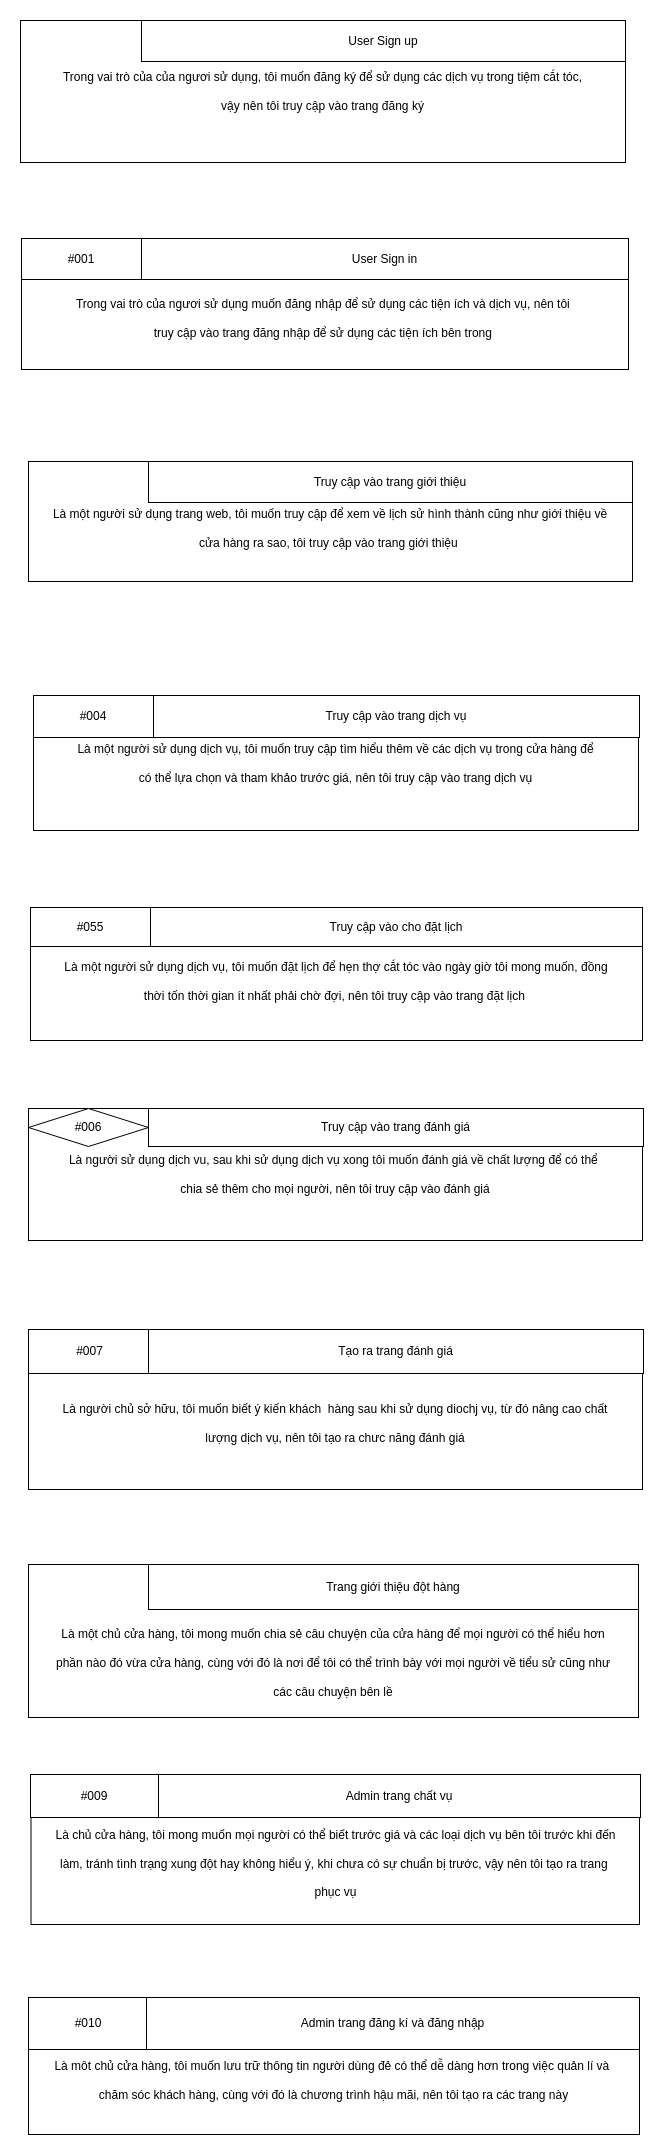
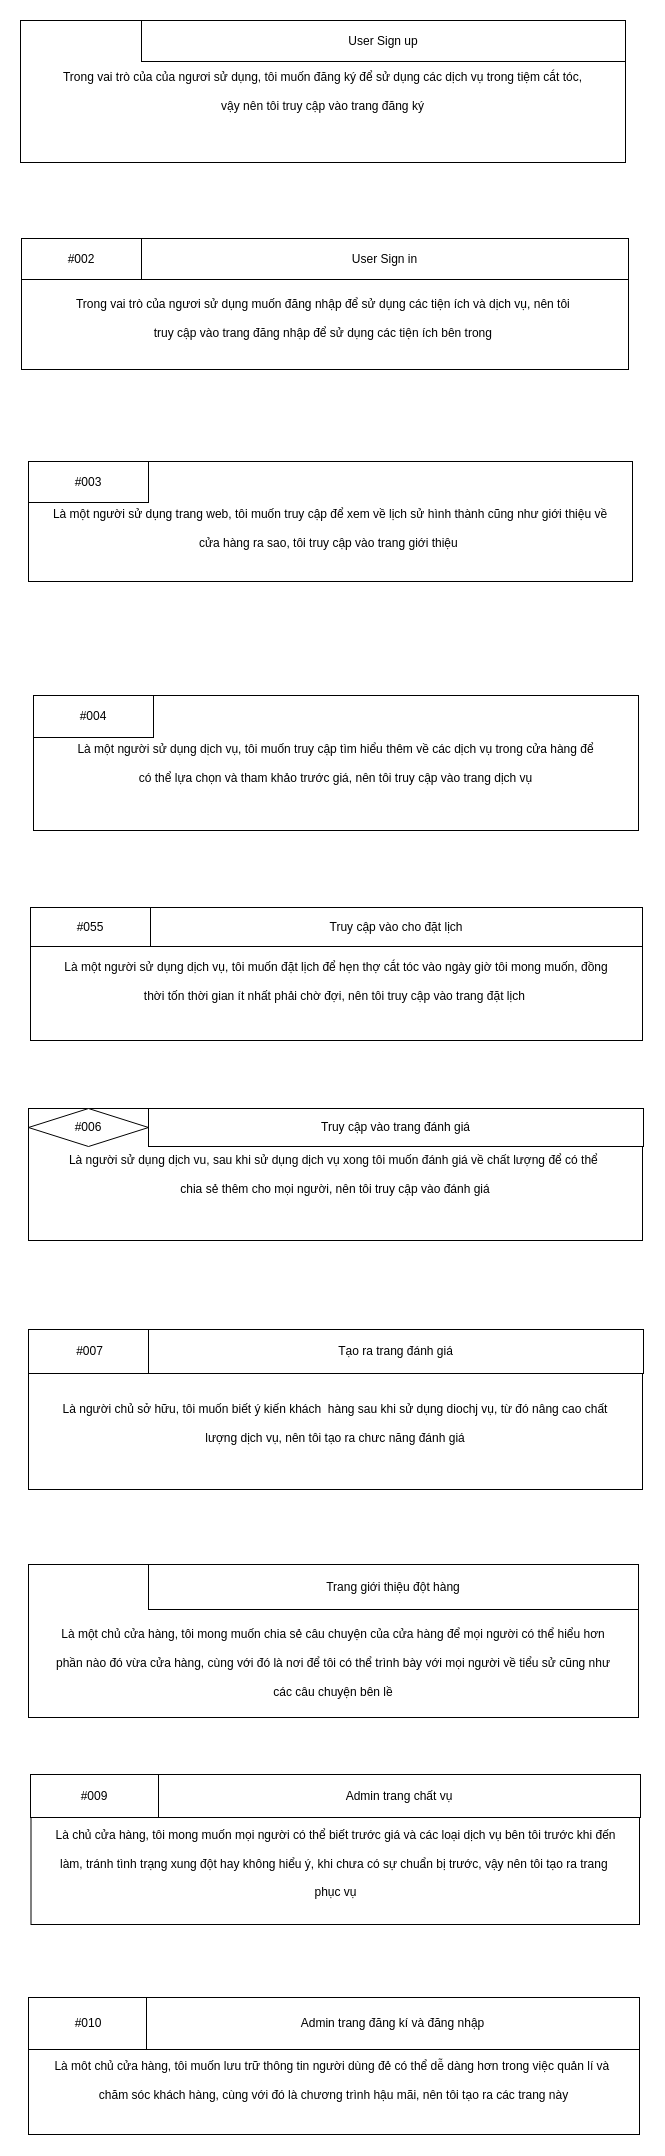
node "#001": label "#001" -> "#002"
node "#003": added
node "Truy cập vào trang giới thiệu": removed
node "Truy cập vào trang dịch vụ": removed
